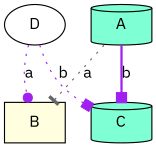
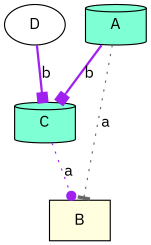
edge "D" -> "B": now "C" -> "B"
edge "D" -> "C": style dotted -> bold
